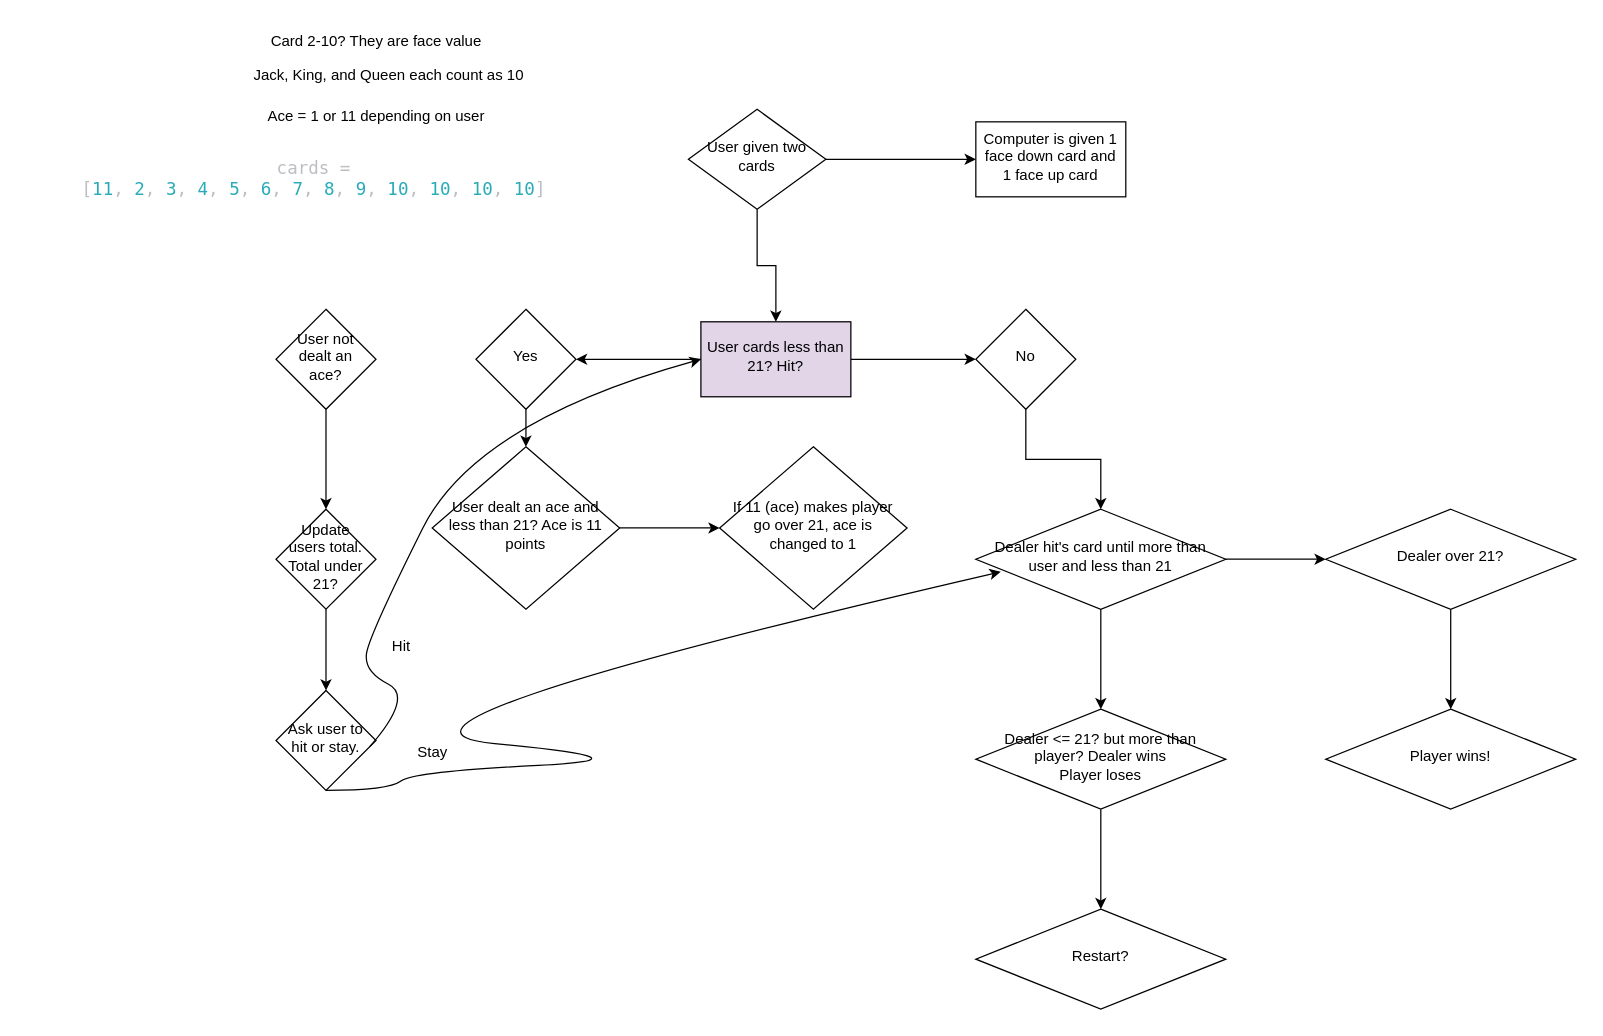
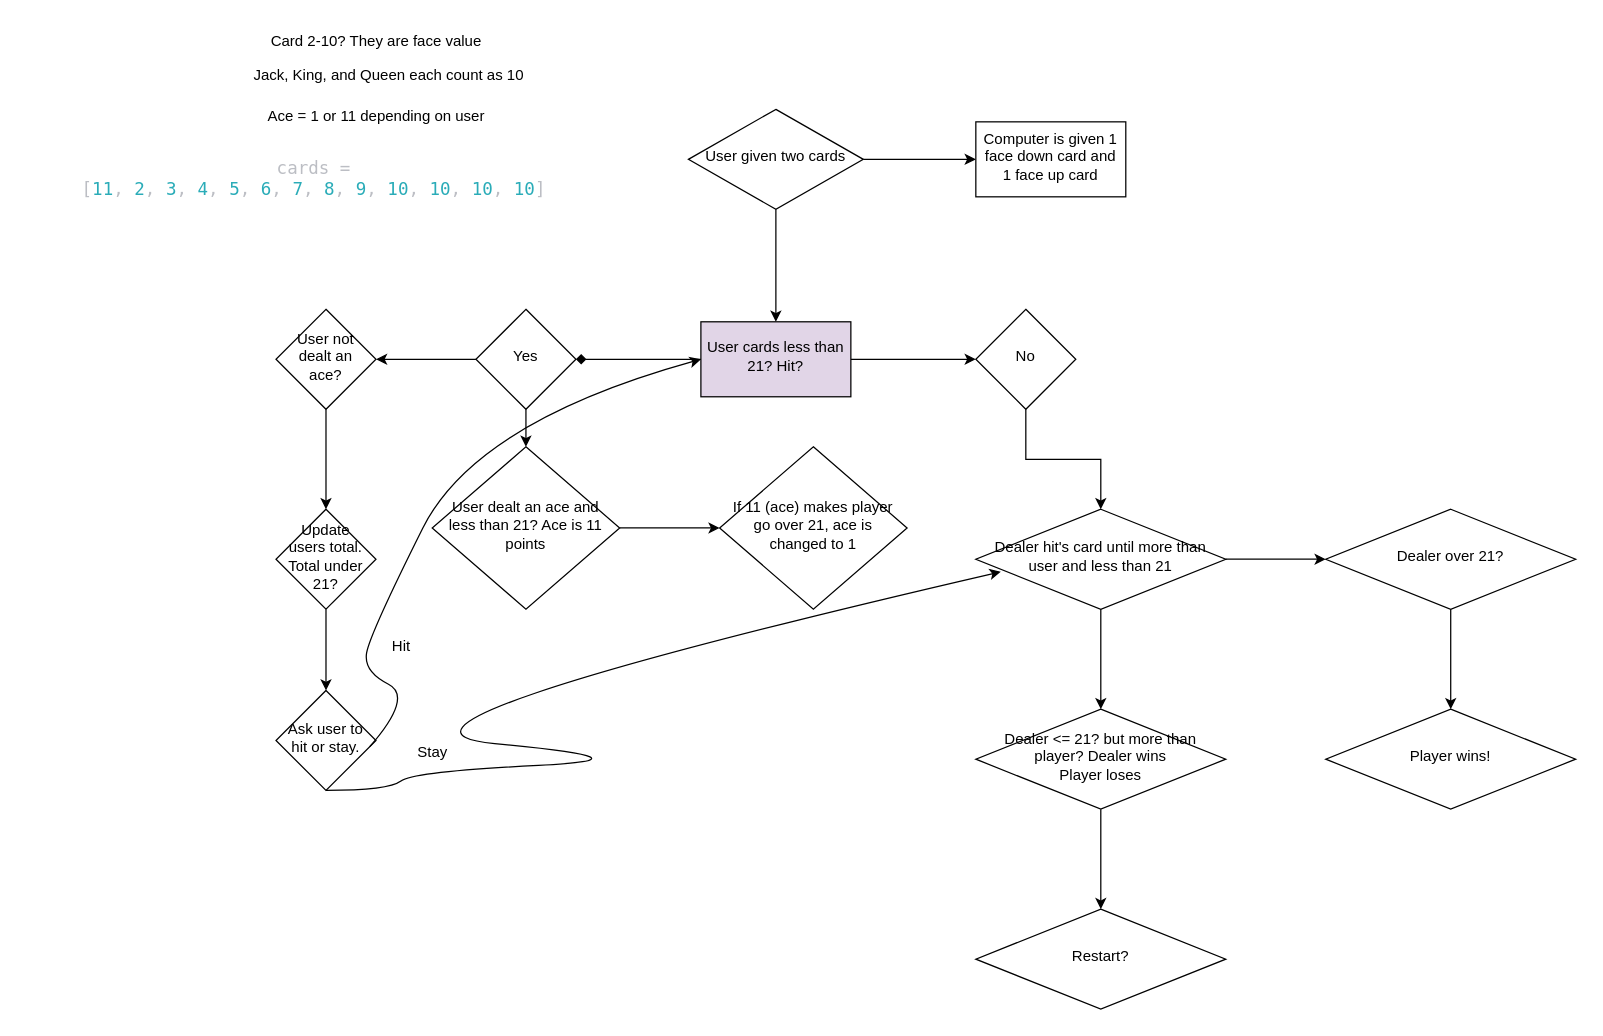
node "User given two cards": size 138x100 -> 175x100
edge "Yes" -> "User not dealt an ace?": added
edge "User cards less than 21? Hit?" -> "Yes": arrowhead classic -> diamond
